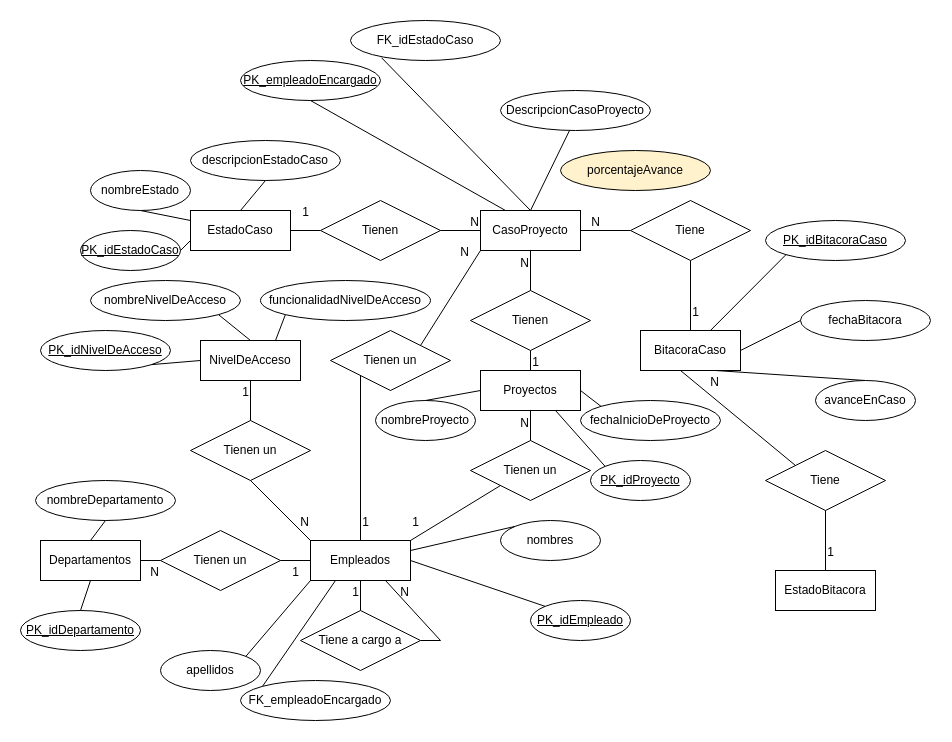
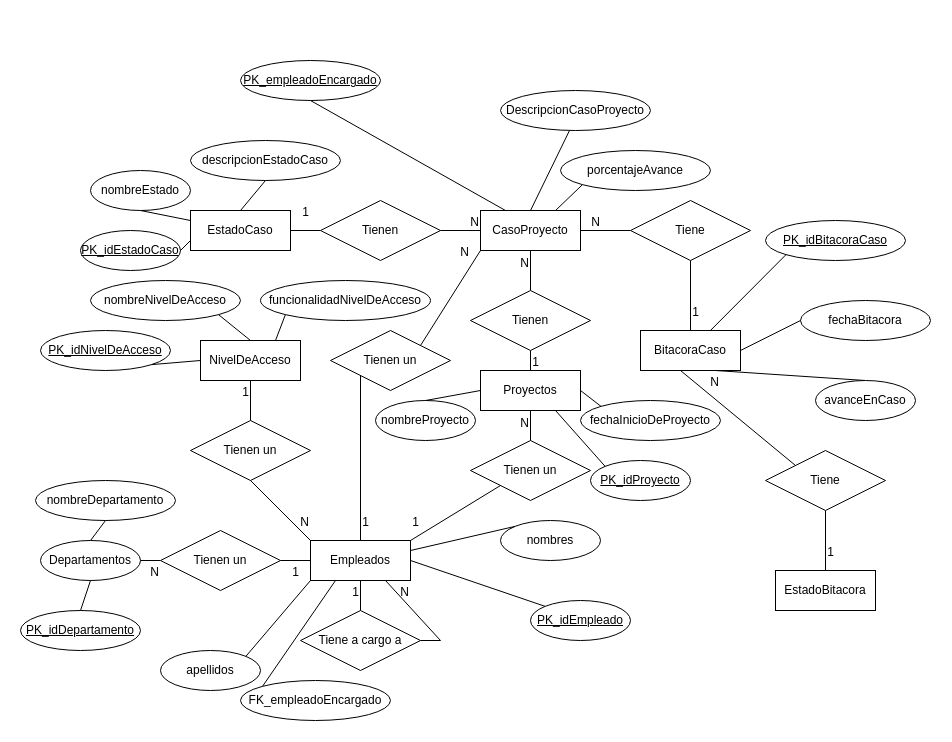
node "FK_idEstadoCaso": removed
edge "FK_idEstadoCaso" -- "CasoProyecto": removed
node "porcentajeAvance": fillcolor #fff2cc -> #ffffff
edge "porcentajeAvance" -- "CasoProyecto": added
node "Departamentos": shape rectangle -> ellipse
